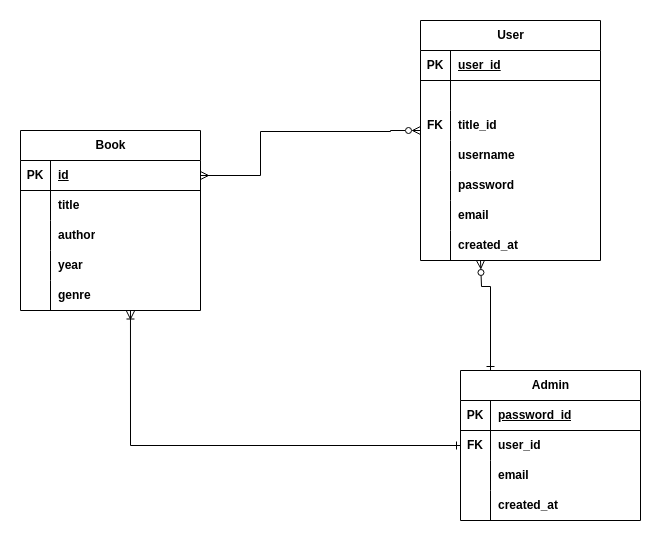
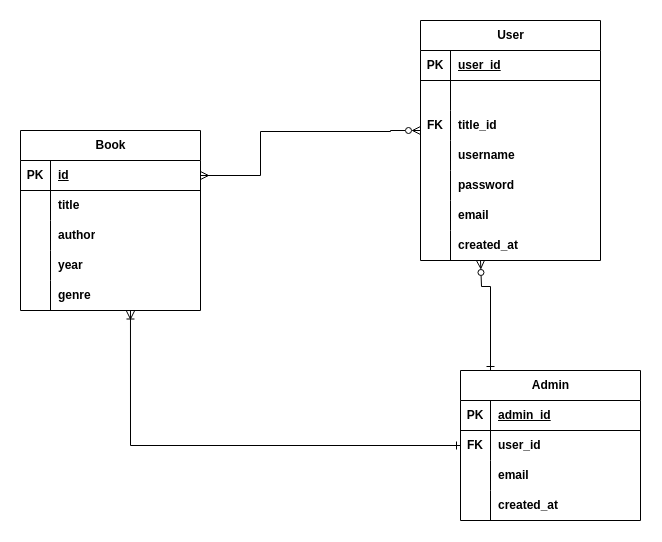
node "password_id": label "password_id" -> "admin_id"
